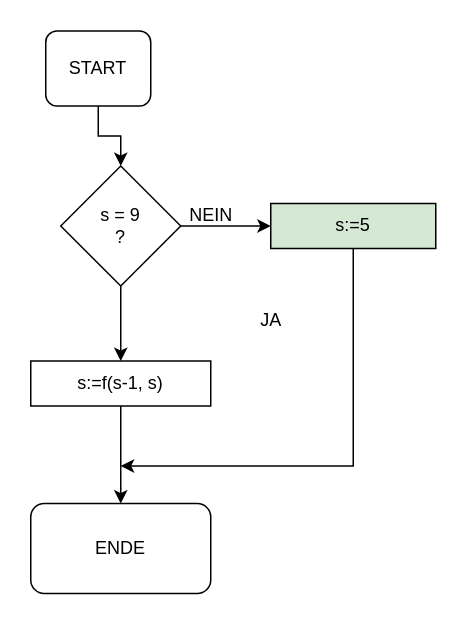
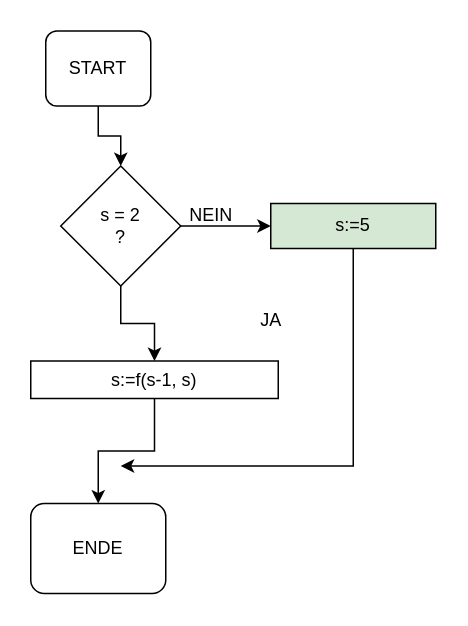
node "s = 9 ?": label "s = 9 ?" -> "s = 2 ?"
node "s:=f(s-1, s)": size 180x45 -> 248x38
node "ENDE": size 180x90 -> 135x90
